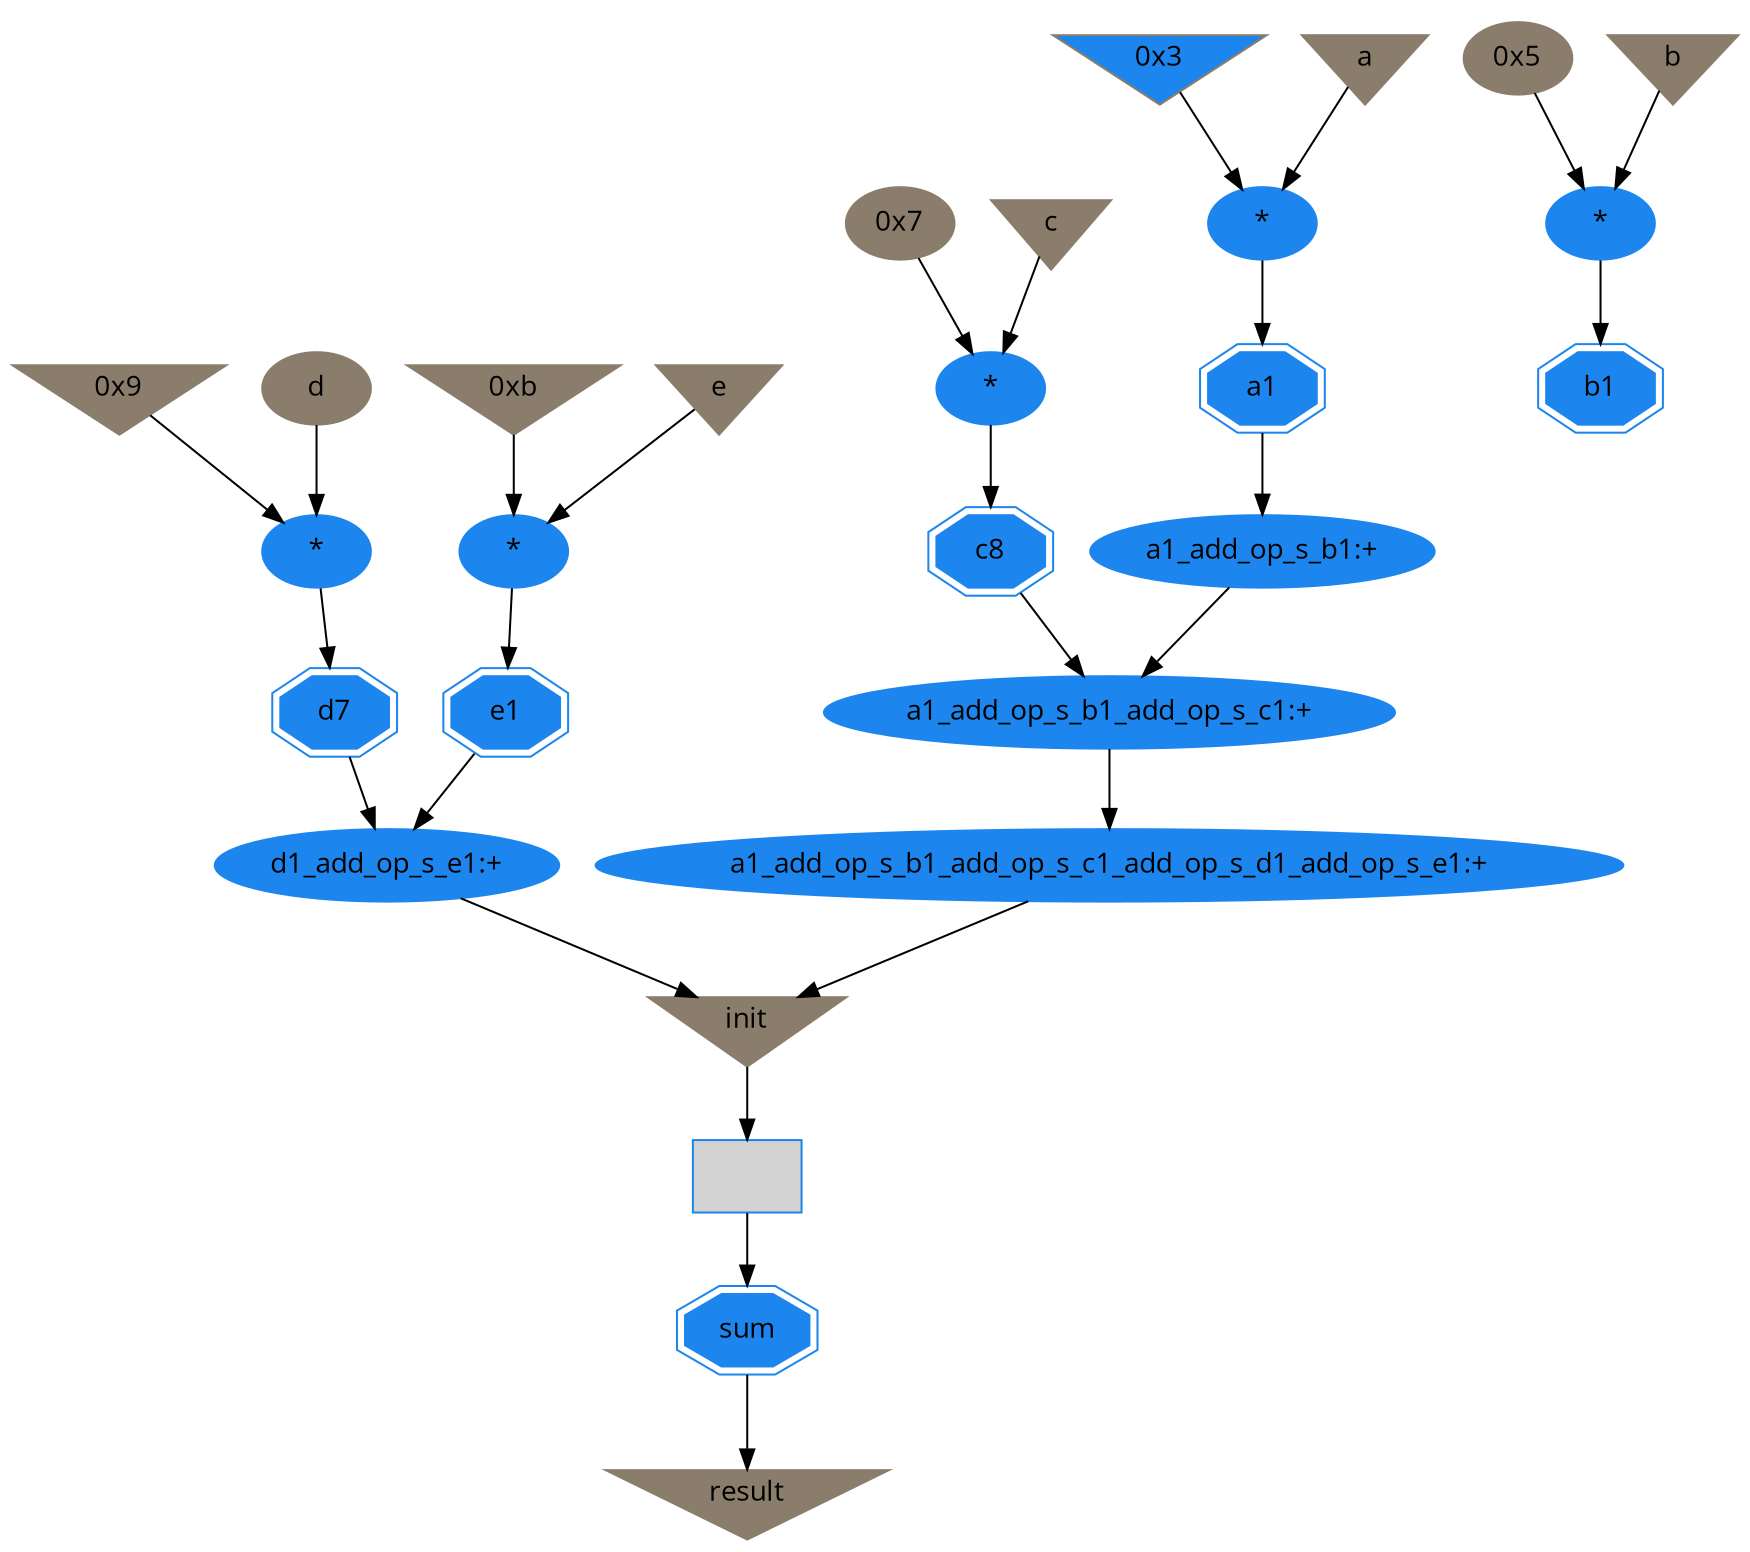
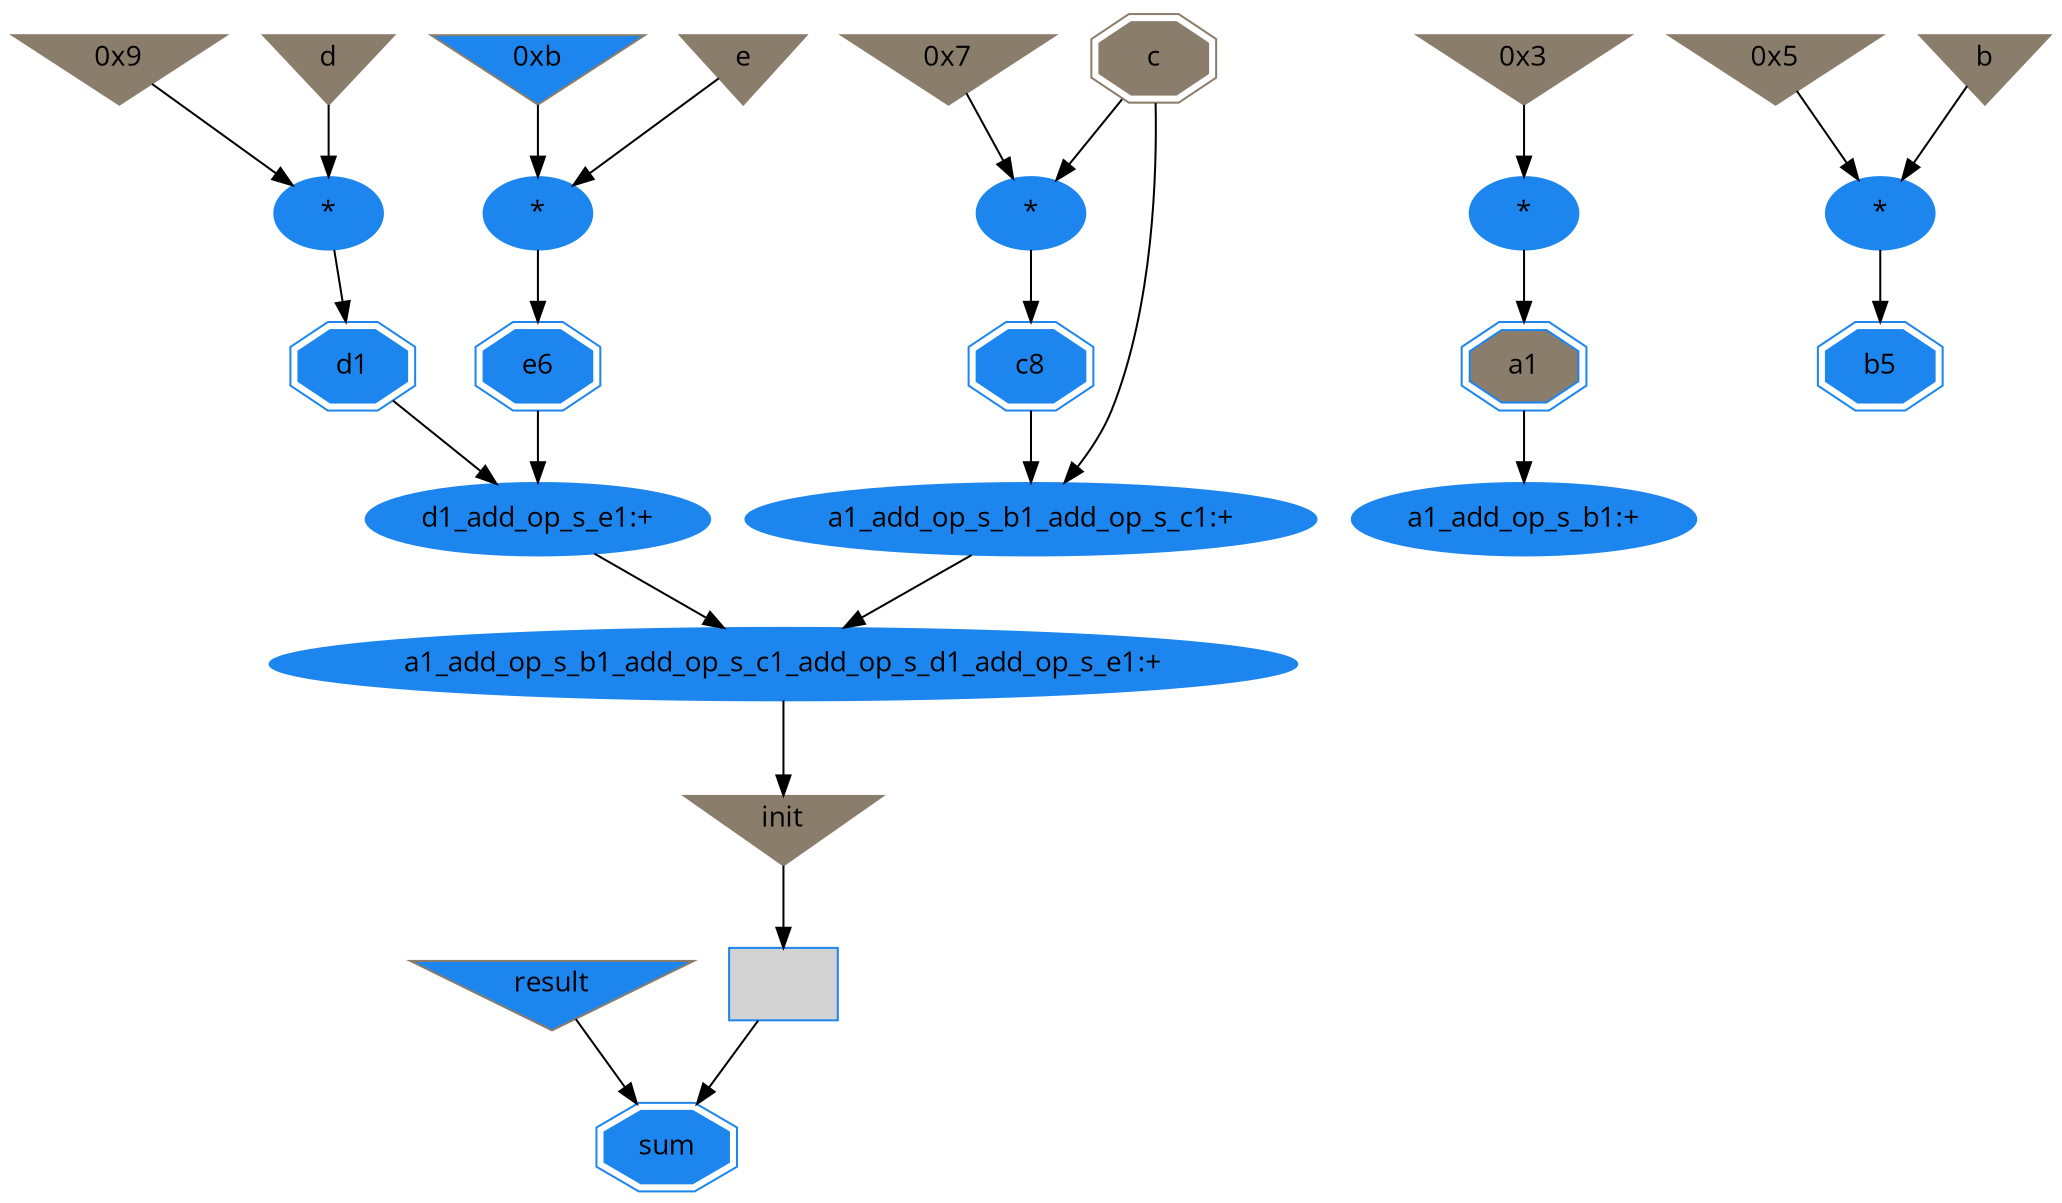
node "0x3": fillcolor dodgerblue2 -> bisque4
node "a": removed
node "0x5": shape ellipse -> invtriangle
node "0x7": shape ellipse -> invtriangle
node "c": shape invtriangle -> doubleoctagon
node "d": shape ellipse -> invtriangle
node "0xb": fillcolor bisque4 -> dodgerblue2
node "a1": fillcolor dodgerblue2 -> bisque4
node "b1": label "b1" -> "b5"
edge "a1_add_op_s_b1:+" -> "a1_add_op_s_b1_add_op_s_c1:+": now "c" -> "a1_add_op_s_b1_add_op_s_c1:+"
node "d7": label "d7" -> "d1"
node "e1": label "e1" -> "e6"
edge "d1_add_op_s_e1:+" -> "init": now "d1_add_op_s_e1:+" -> "a1_add_op_s_b1_add_op_s_c1_add_op_s_d1_add_op_s_e1:+"
edge "sum" -> "result": reversed
node "result": fillcolor bisque4 -> dodgerblue2
